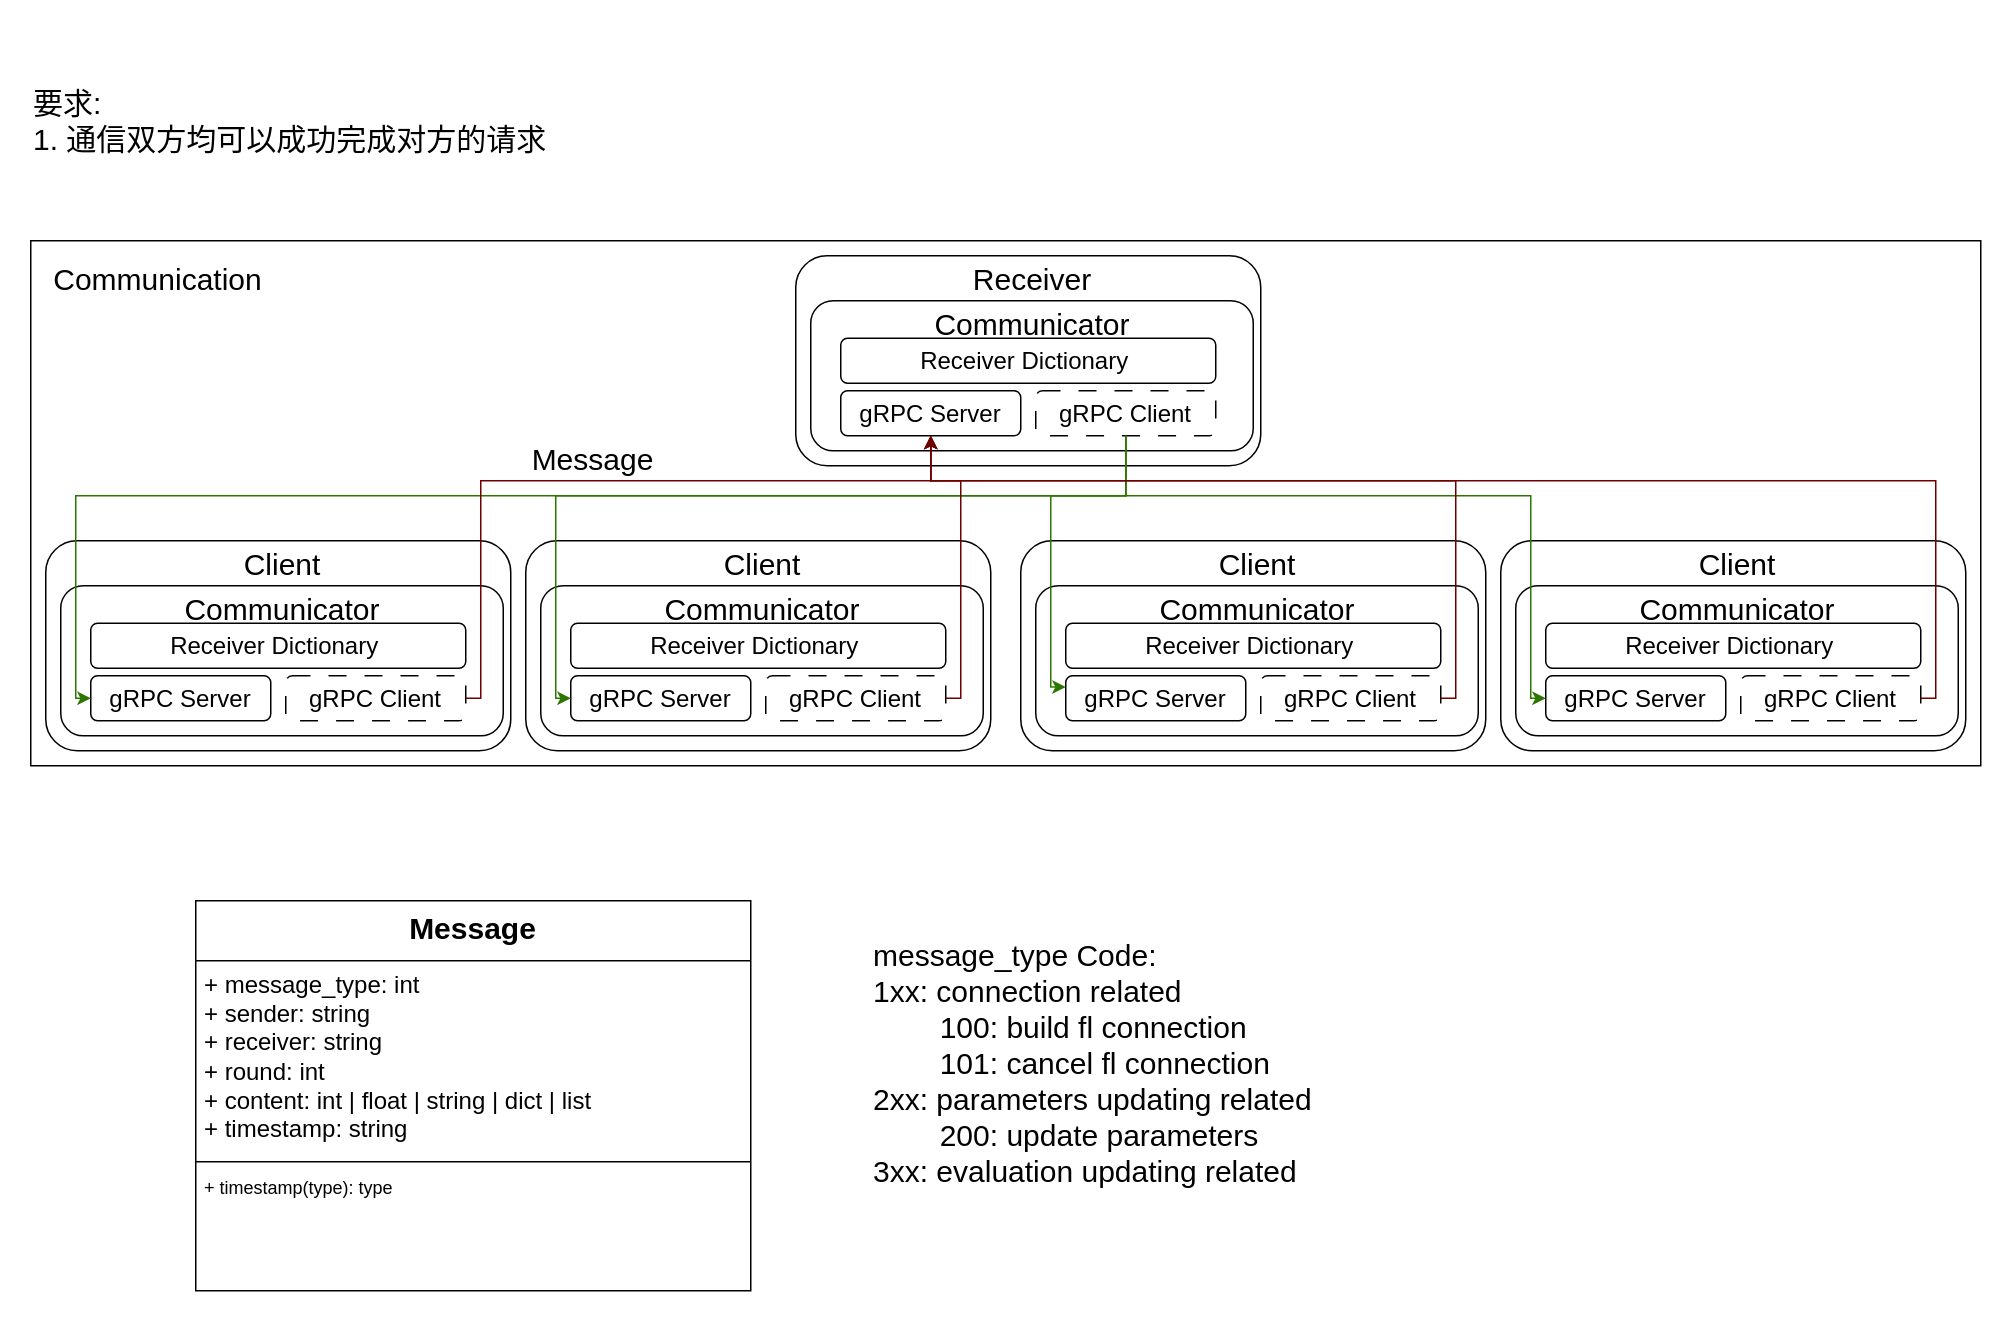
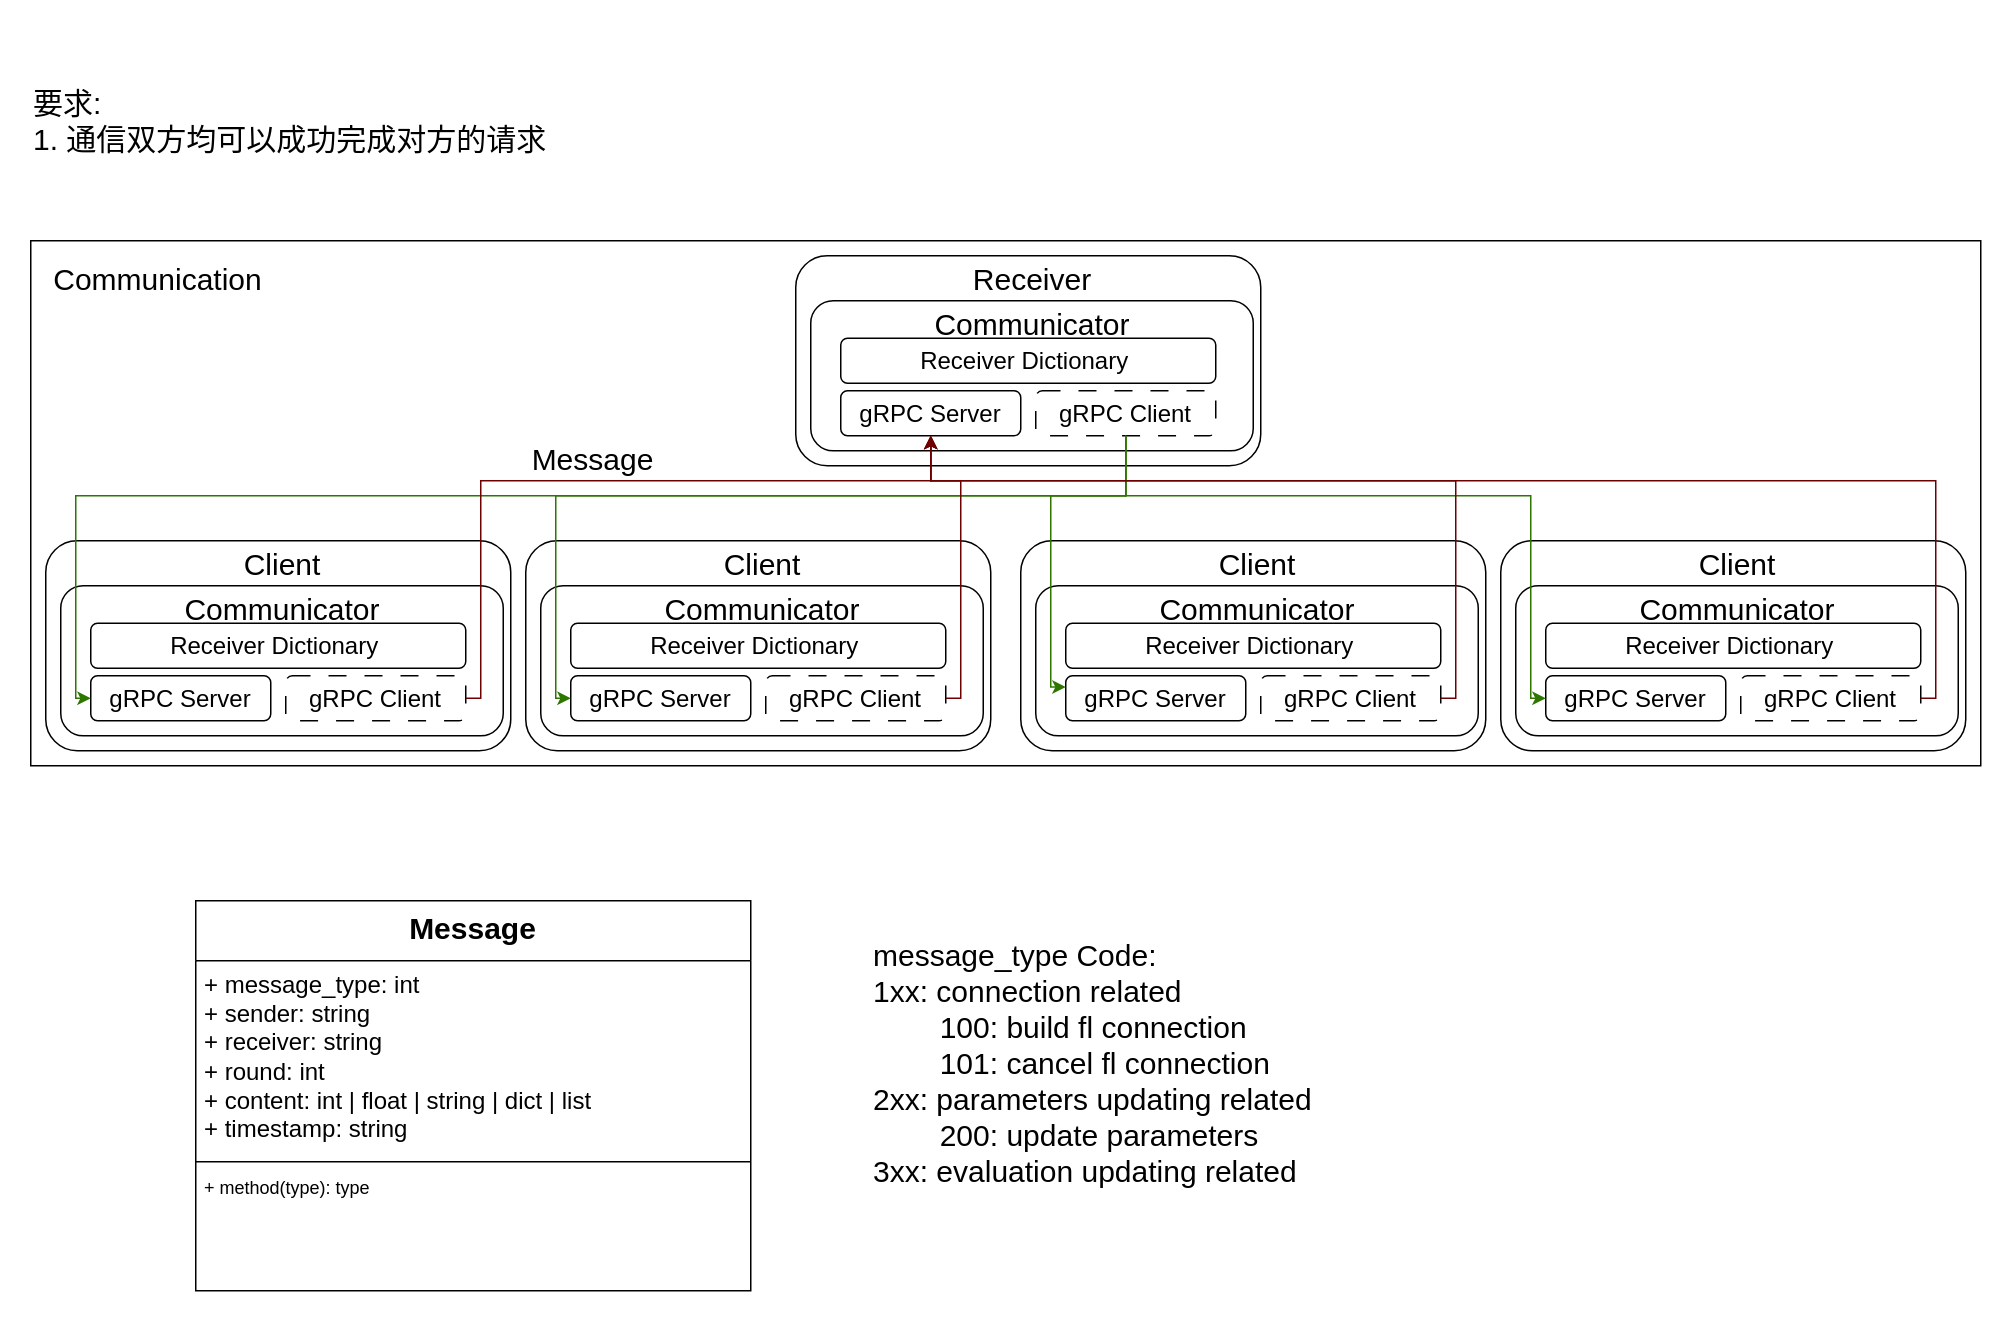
node "+ timestamp(type): type": label "+ timestamp(type): type" -> "+ method(type): type"
